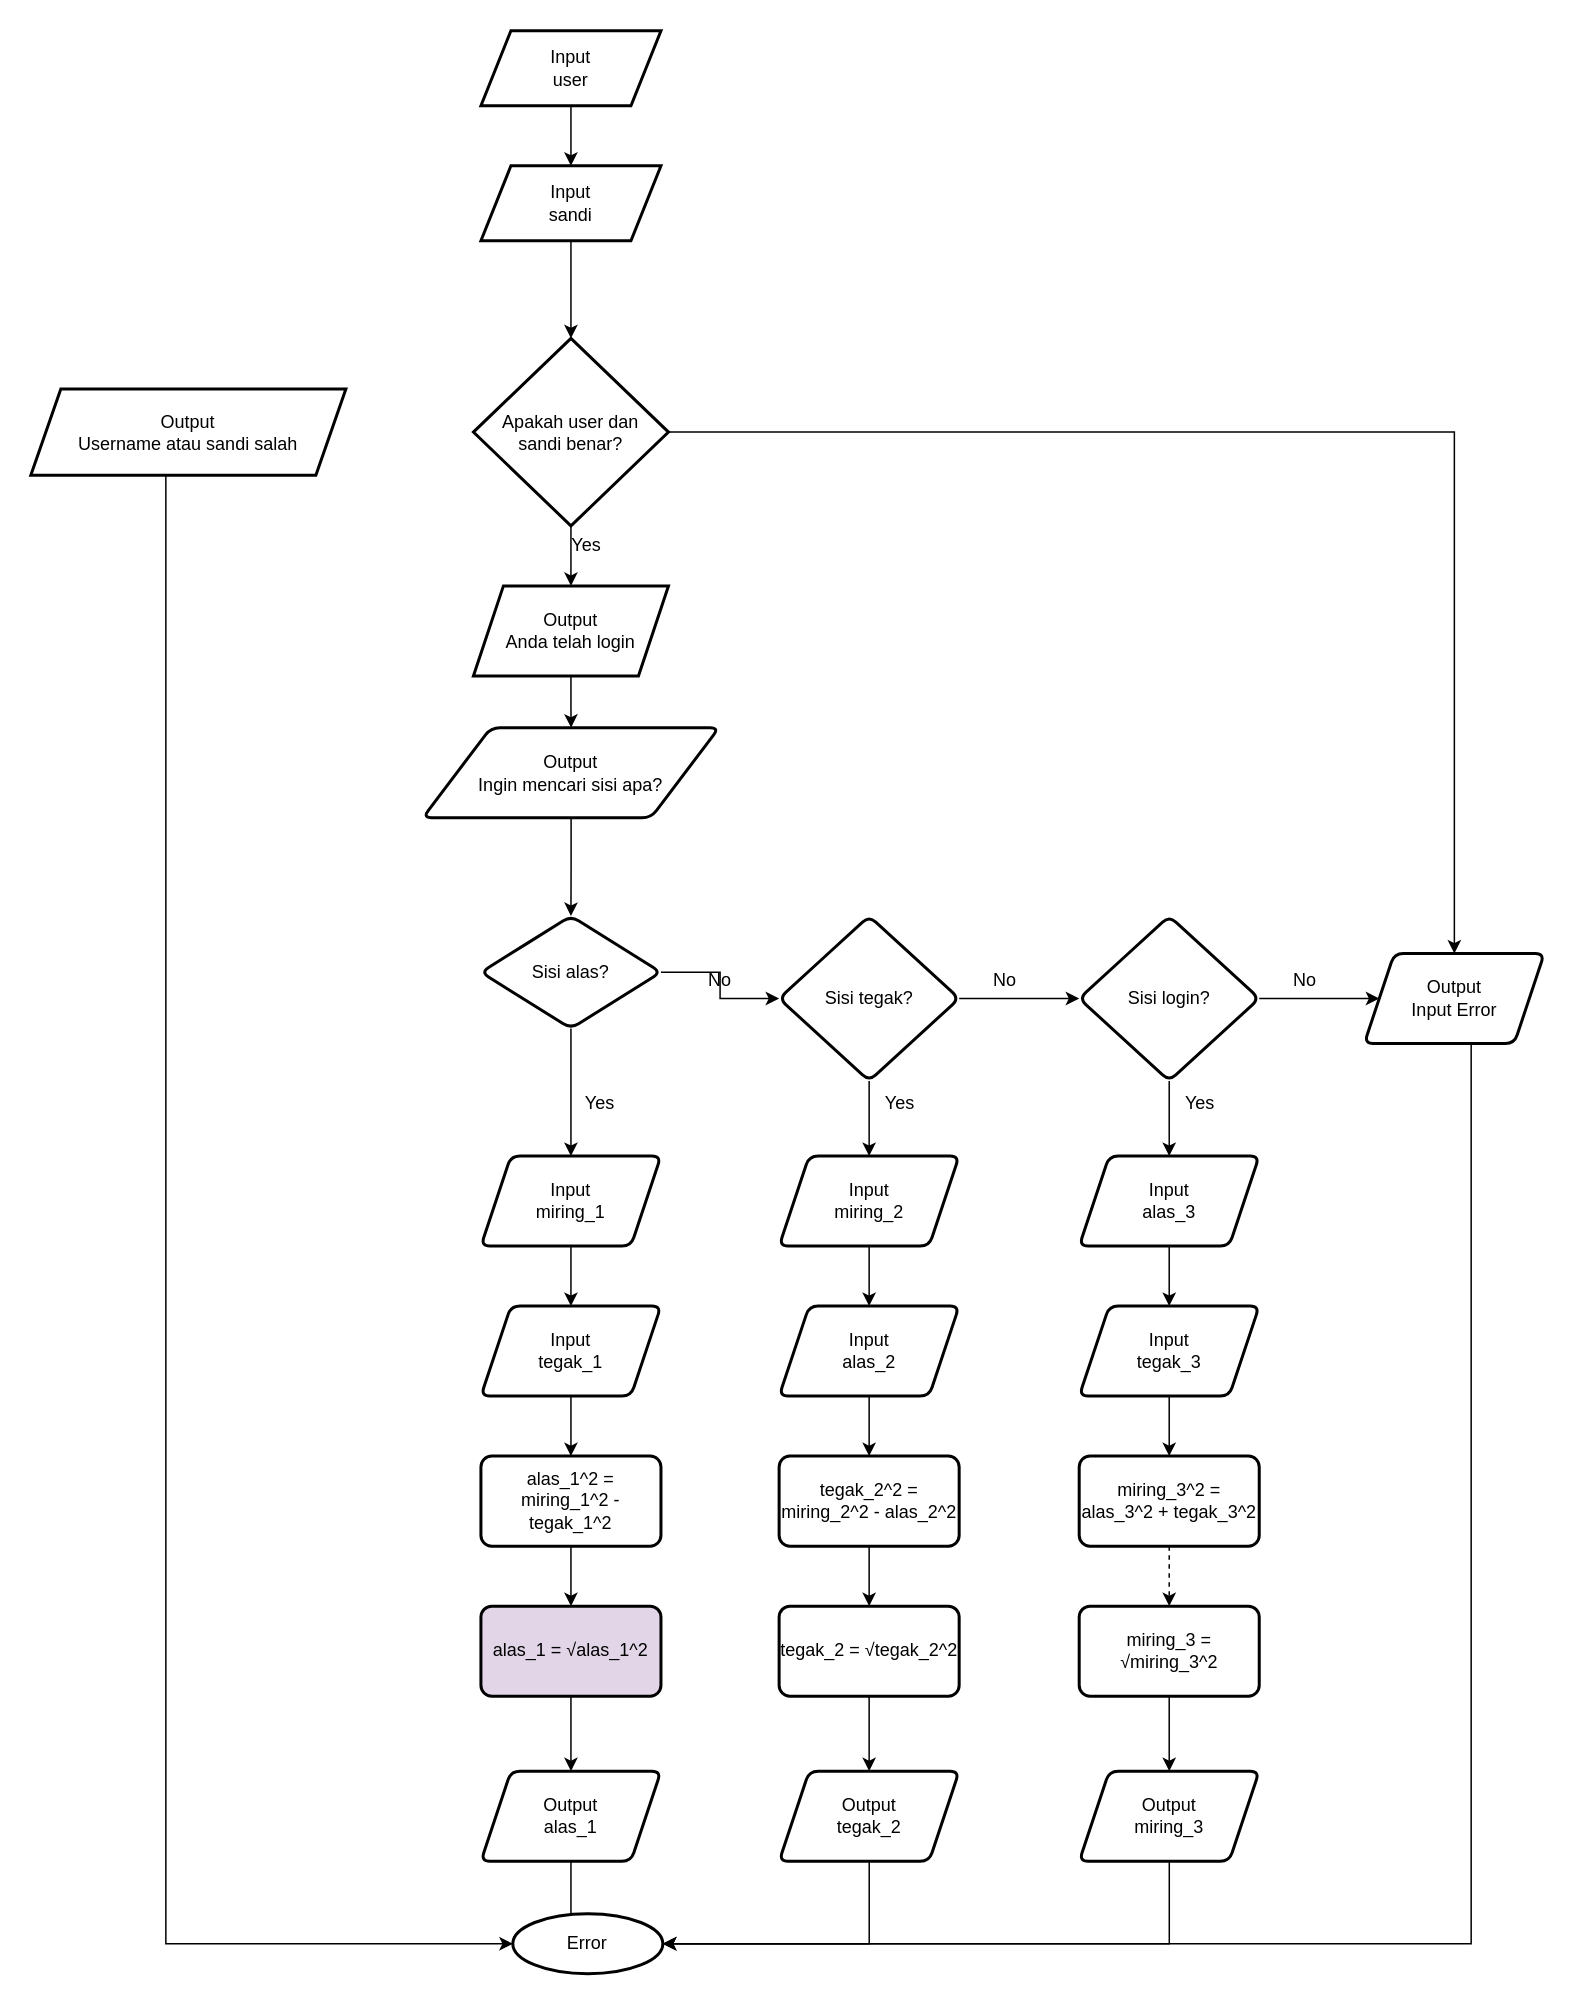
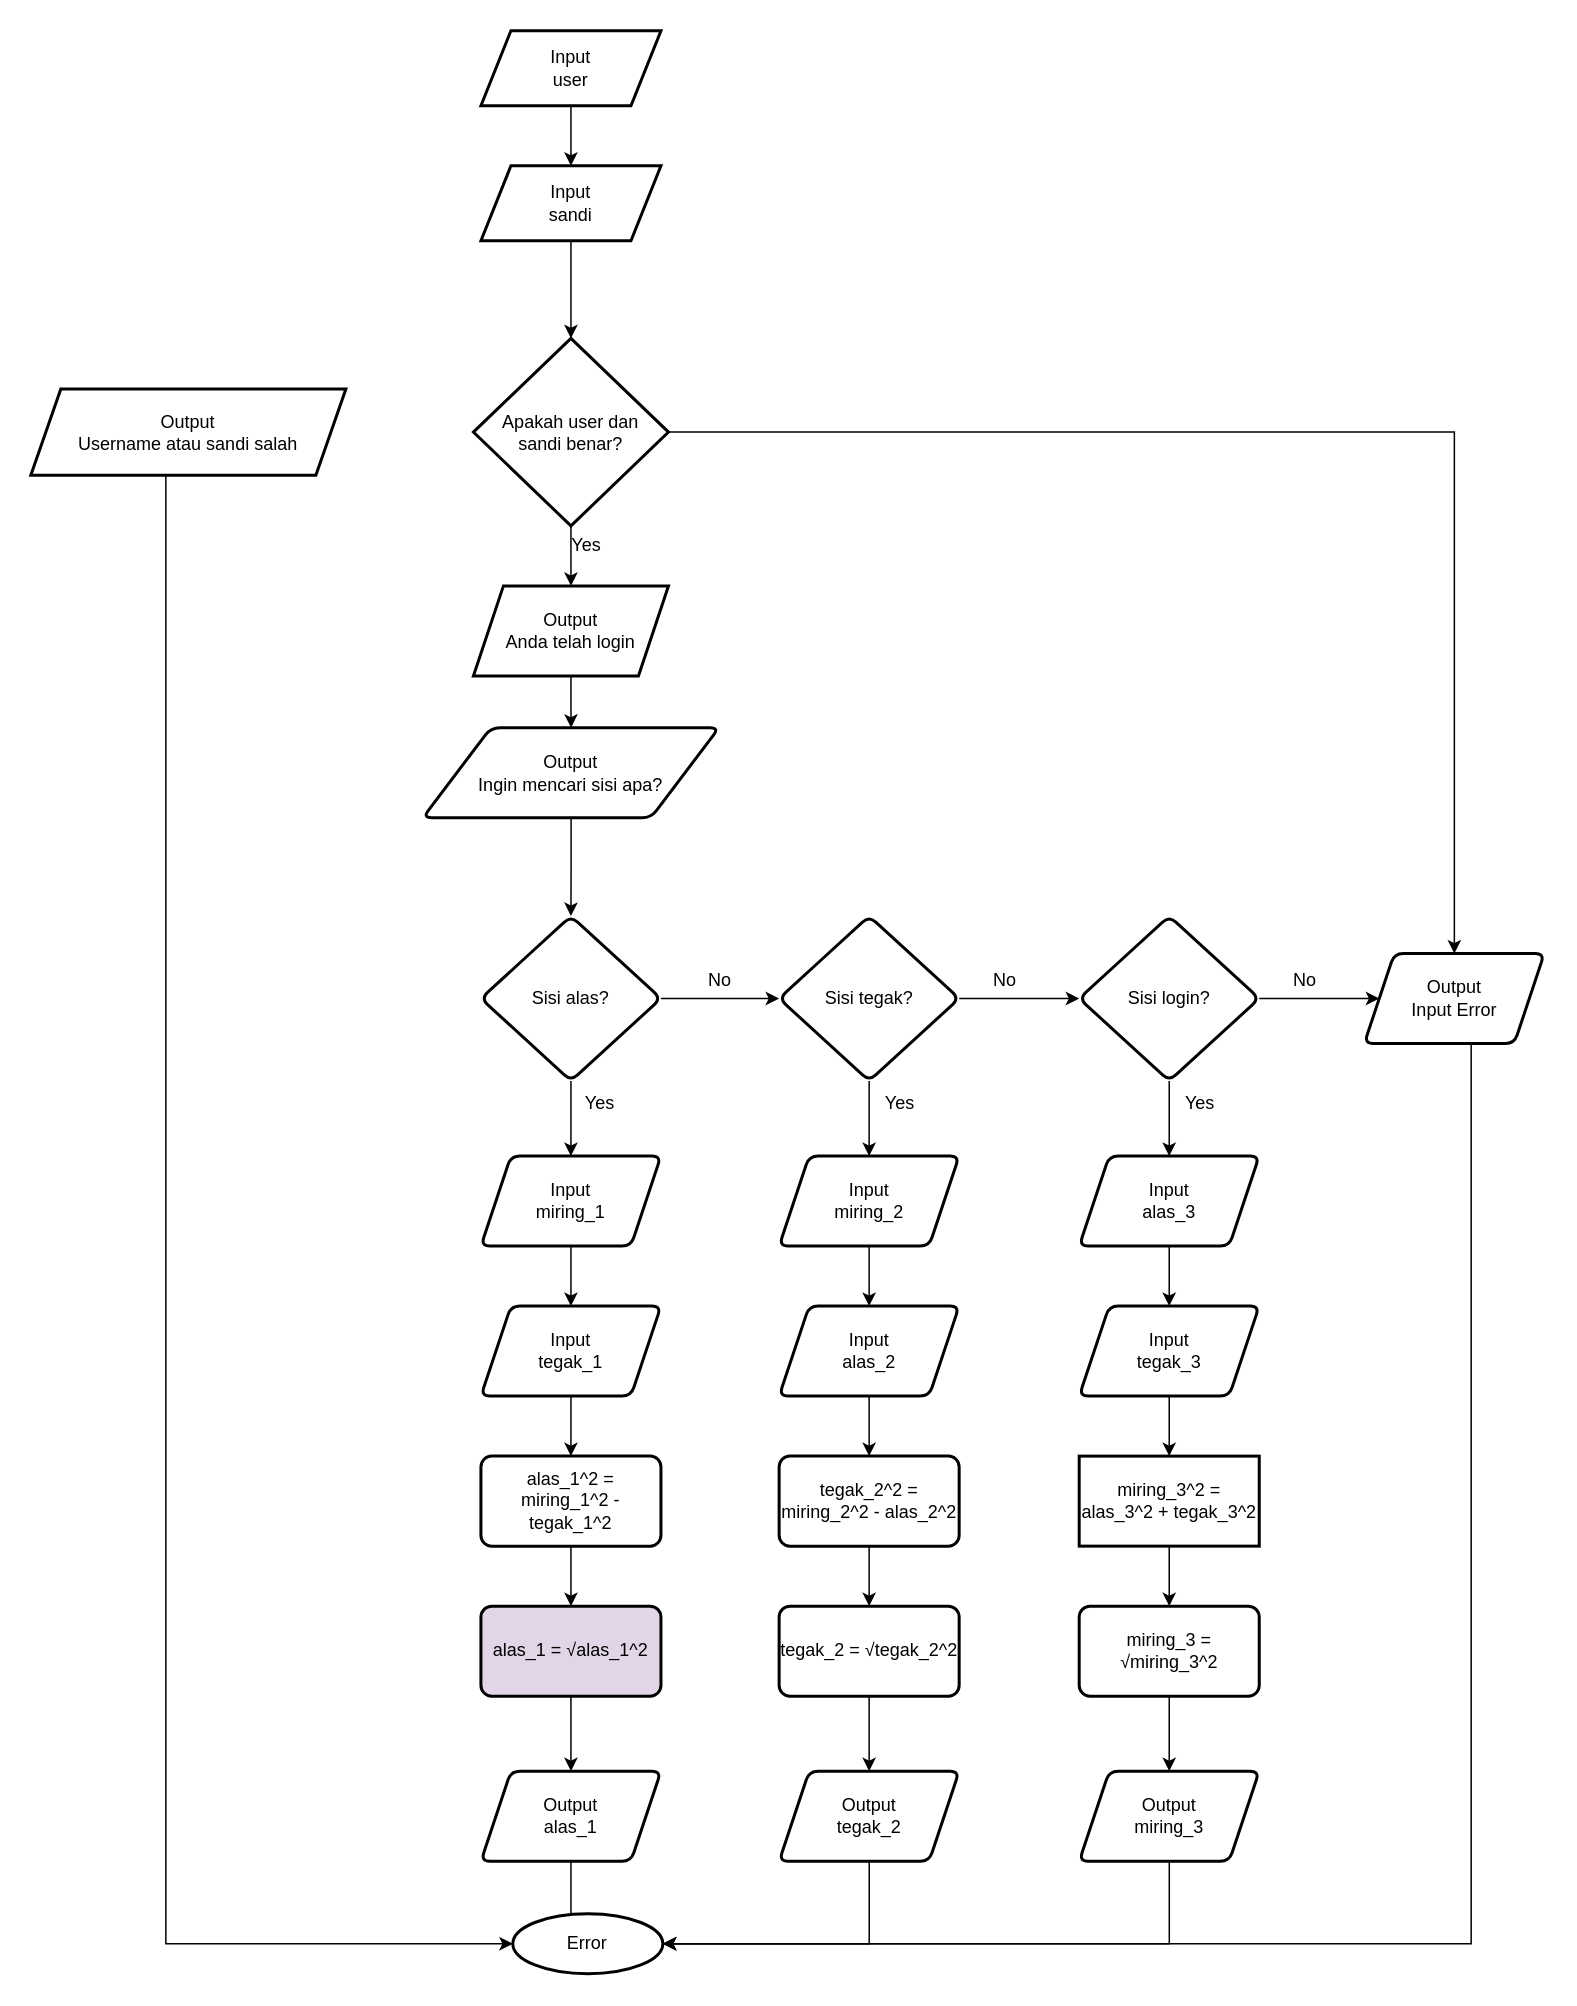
node "Sisi alas?": size 180x113 -> 180x165
node "miring_3^2 = alas_3^2 + tegak_3^2": shape rounded rectangle -> rectangle
edge "miring_3^2 = alas_3^2 + tegak_3^2" -> "miring_3 = √miring_3^2": style dashed -> solid
